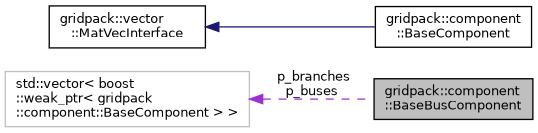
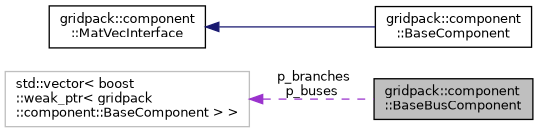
node "gridpack::vector ::MatVecInterface": label "gridpack::vector ::MatVecInterface" -> "gridpack::component ::MatVecInterface"
